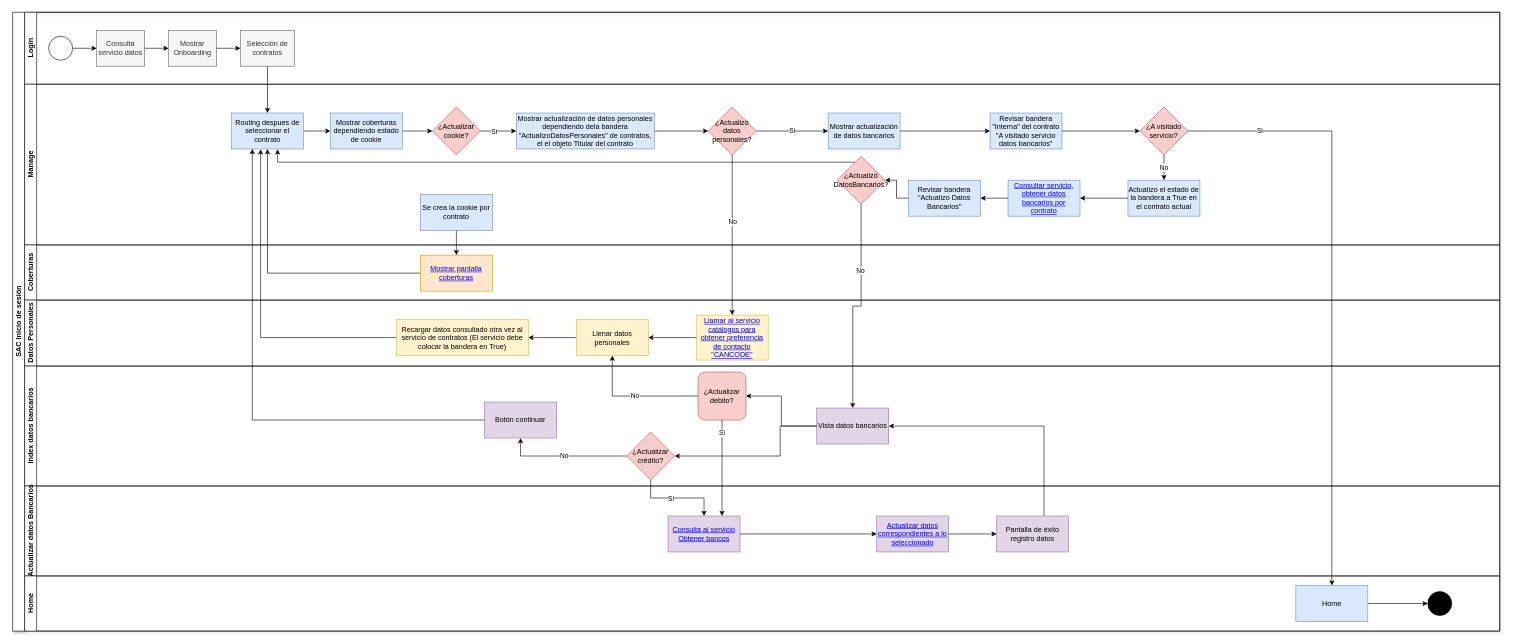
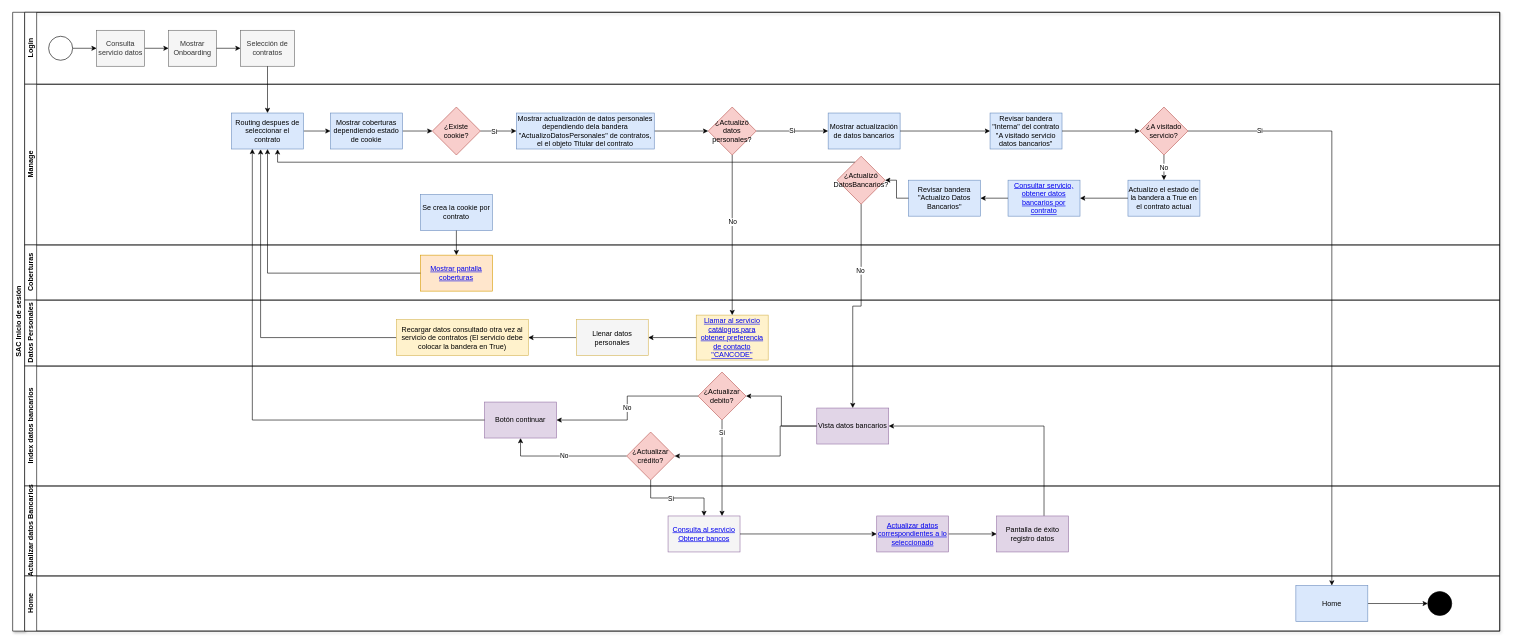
node "¿Actualizar cookie?": label "¿Actualizar cookie?" -> "¿Existe cookie?"
node "Llenar datos personales": fillcolor #fff2cc -> #f5f5f5
edge "¿Actualizar debito?" -> "Llenar datos personales": now "¿Actualizar debito?" -> "Botón continuar"
node "¿Actualizar debito?": shape rounded rectangle -> diamond
node "Consulta al servicio Obtener bancos": fillcolor #e1d5e7 -> #f5f5f5
